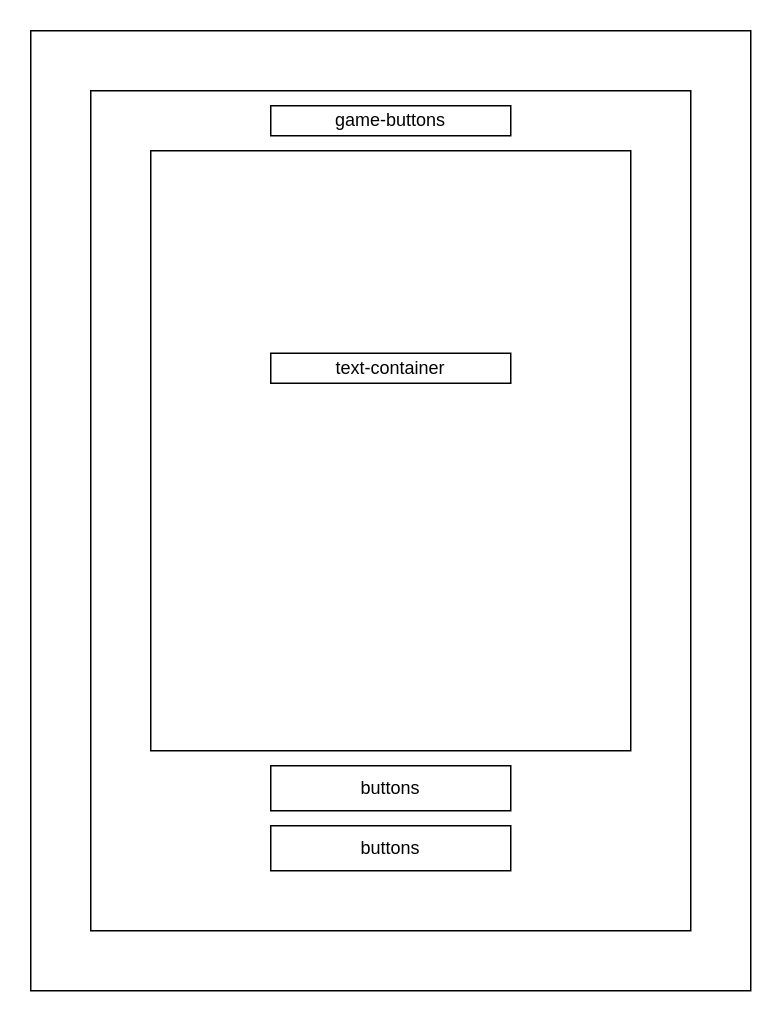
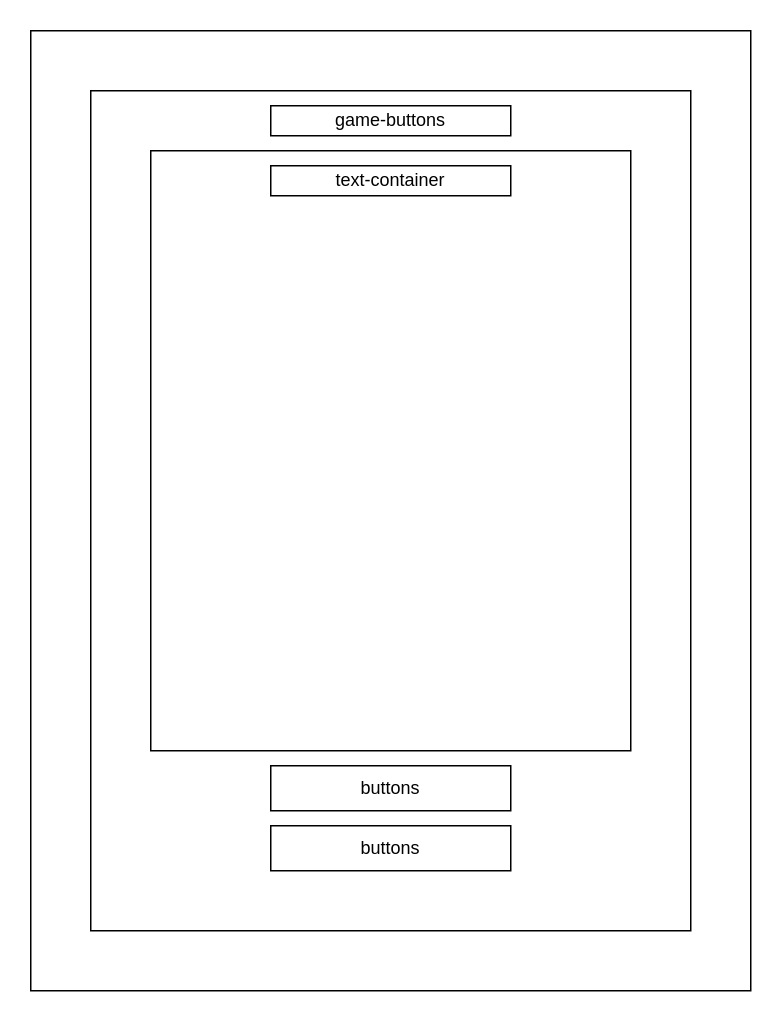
node "text-container": moved (391, 368) -> (391, 181)
